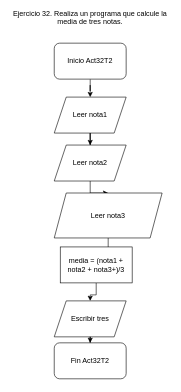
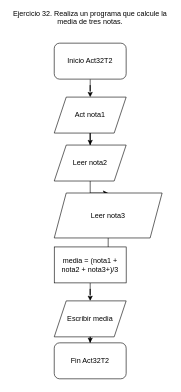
node "Leer nota1": label "Leer nota1" -> "Act nota1"
node "media = (nota1 + nota2 + nota3+)/3": moved (96, 265) -> (90, 265)
node "Escribir tres": label "Escribir tres" -> "Escribir media"
